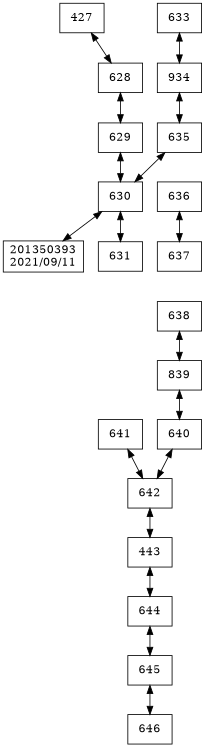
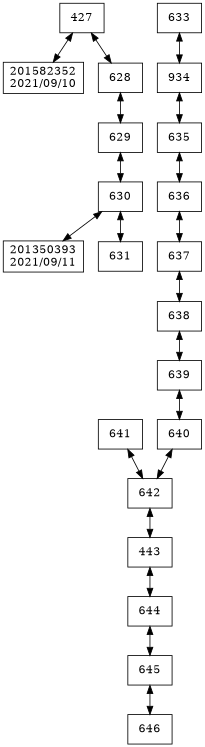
node "201582352 2021/09/10": added
edge "635" -- "630": now "635" -- "636"
edge "637" -- "638": added
node "839": label "839" -> "639"
